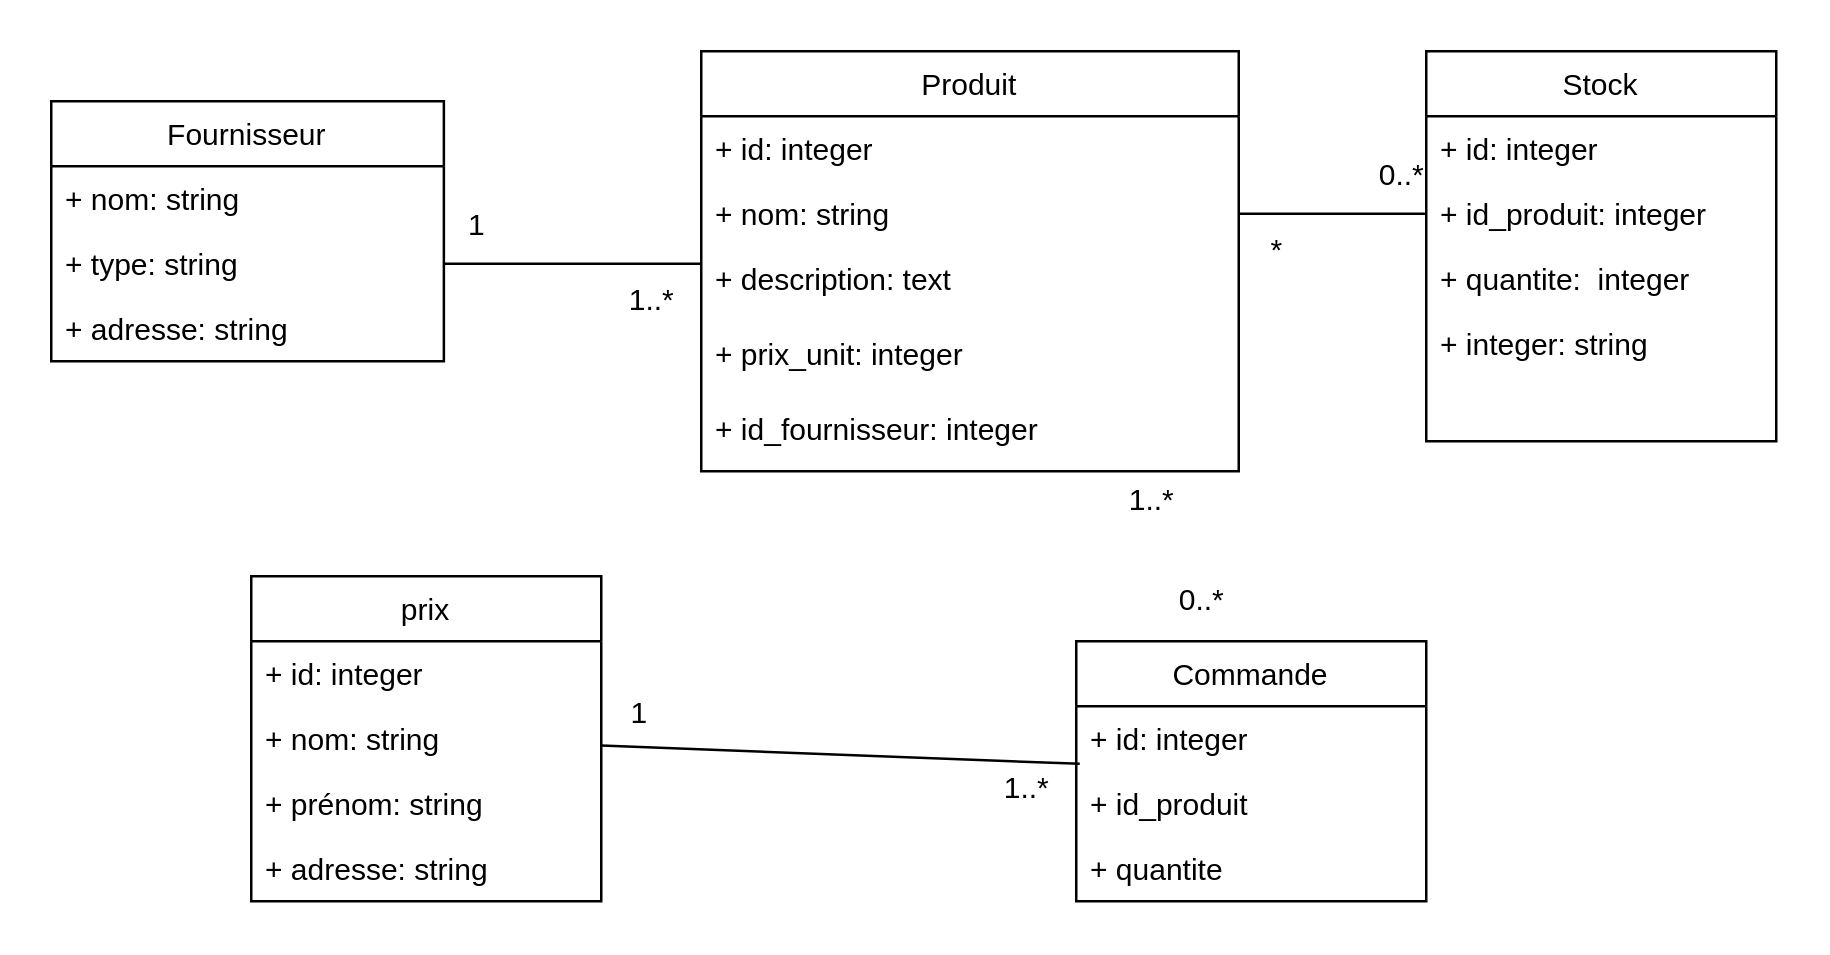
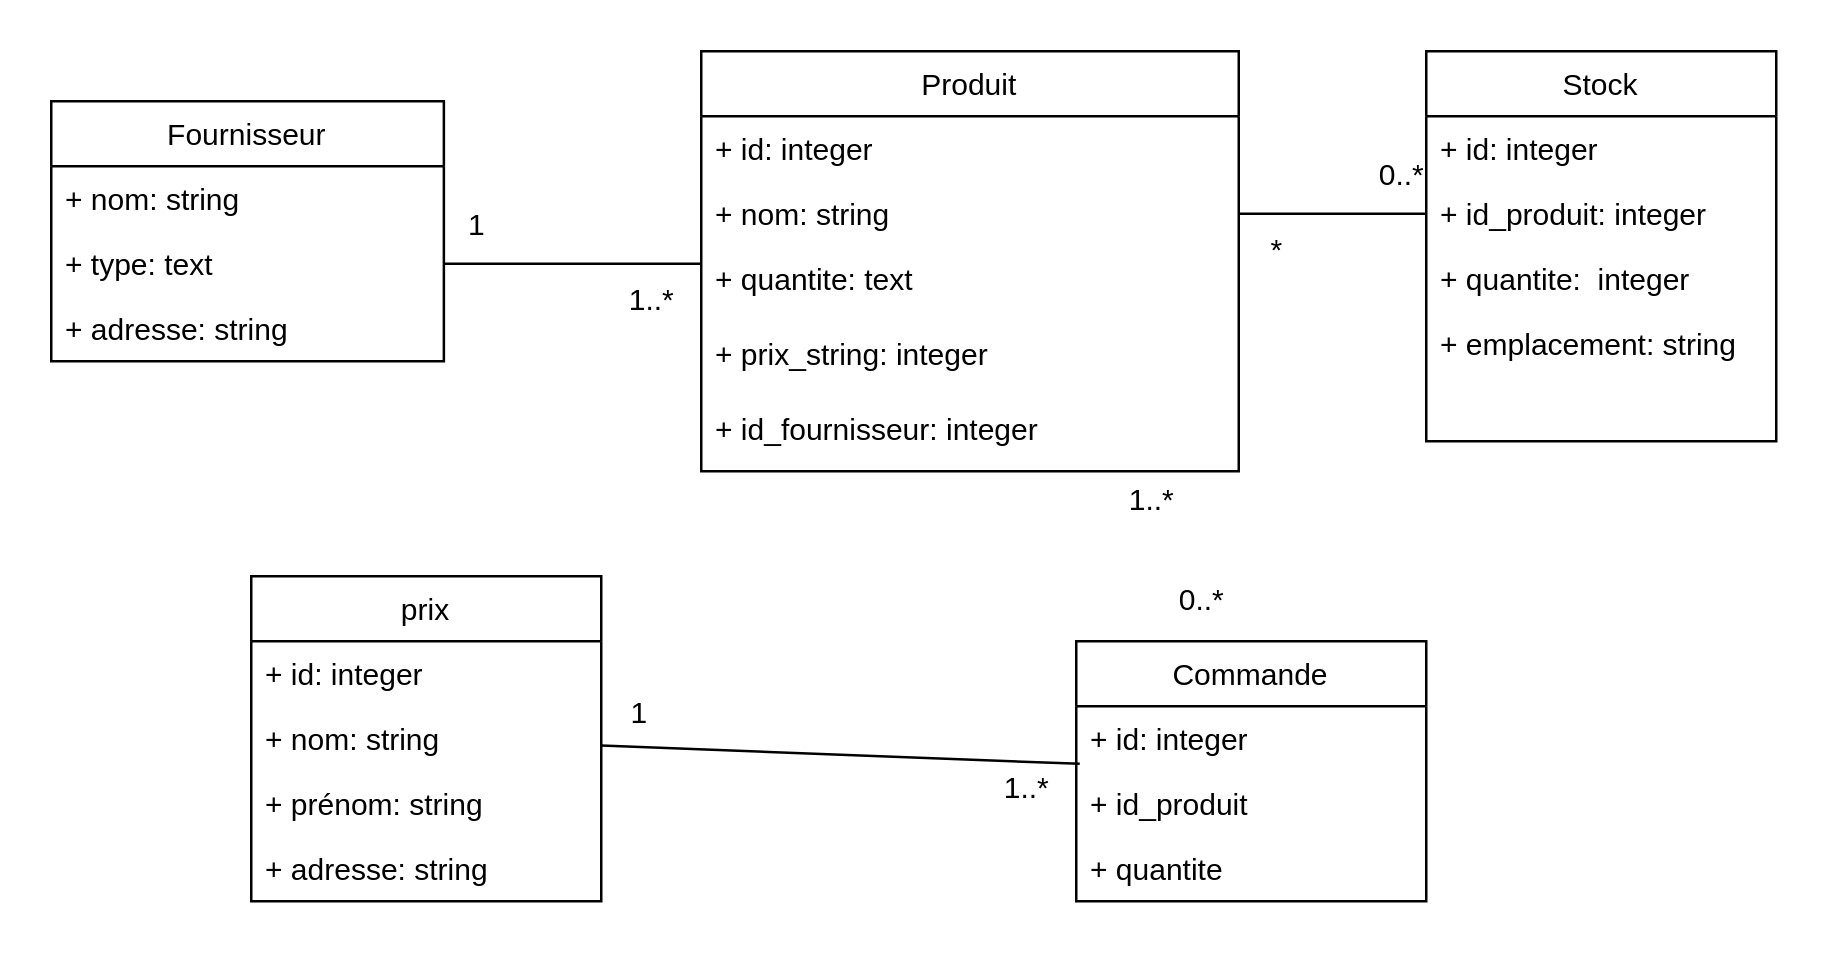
node "+ type: string": label "+ type: string" -> "+ type: text"
node "+ description: text": label "+ description: text" -> "+ quantite: text"
node "+ integer: string": label "+ integer: string" -> "+ emplacement: string"
node "+ prix_unit: integer": label "+ prix_unit: integer" -> "+ prix_string: integer"
